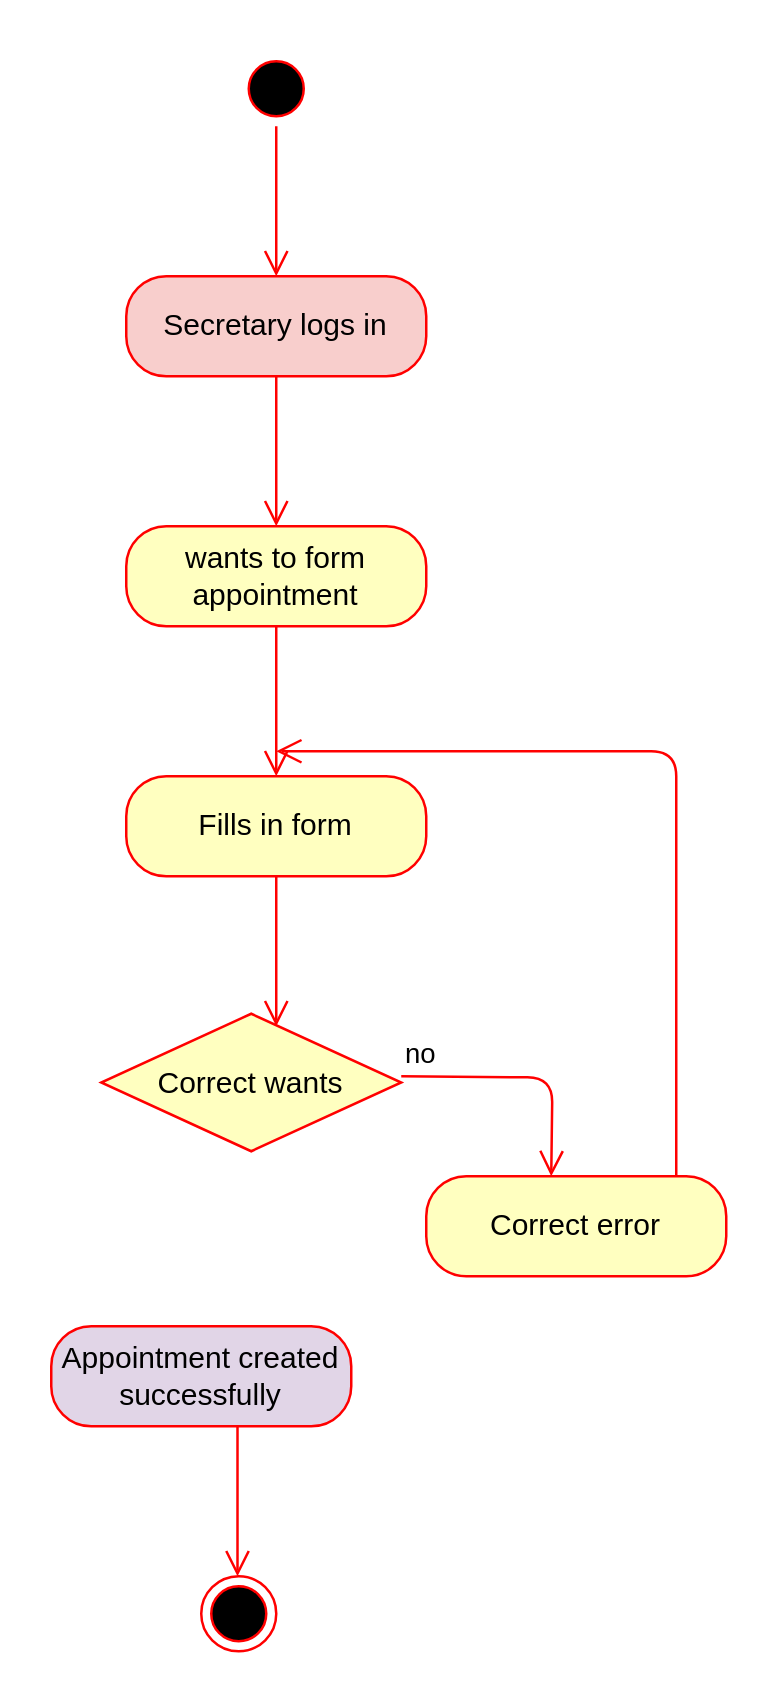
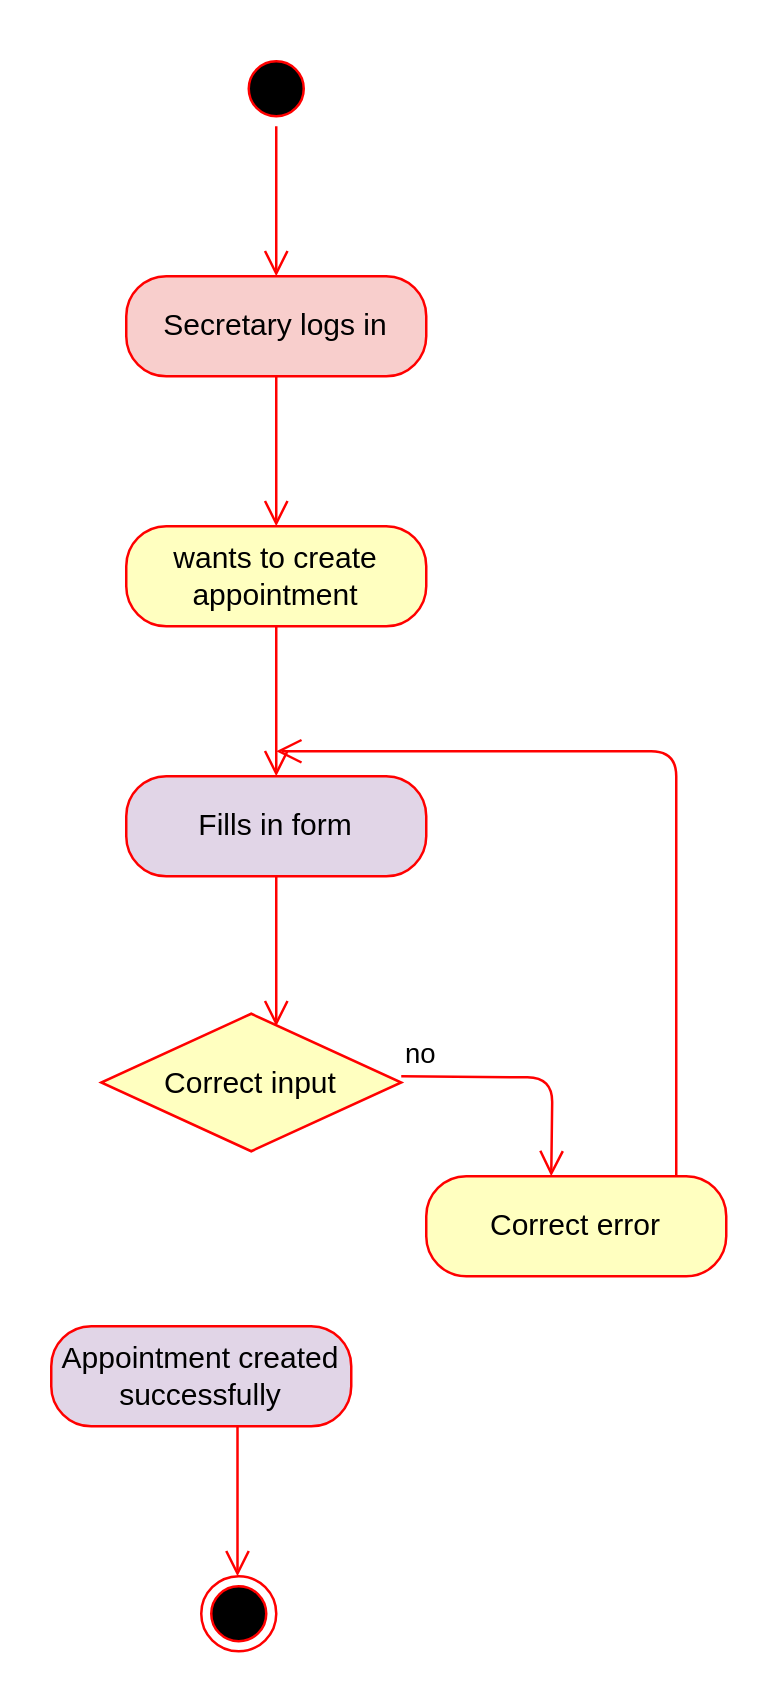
node "wants to form appointment": label "wants to form appointment" -> "wants to create appointment"
node "Fills in form": fillcolor #ffffc0 -> #e1d5e7
node "Correct wants": label "Correct wants" -> "Correct input"
